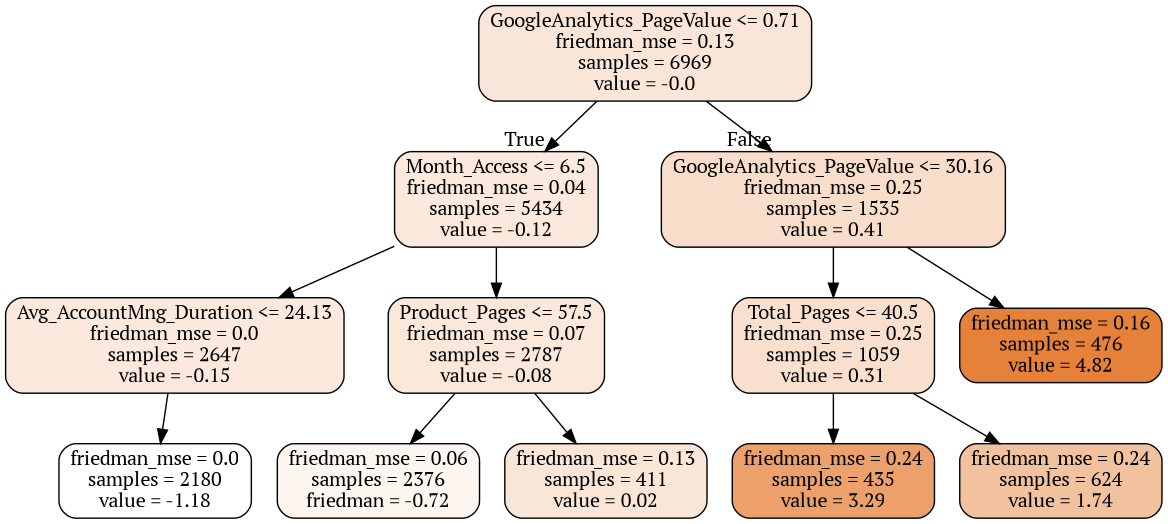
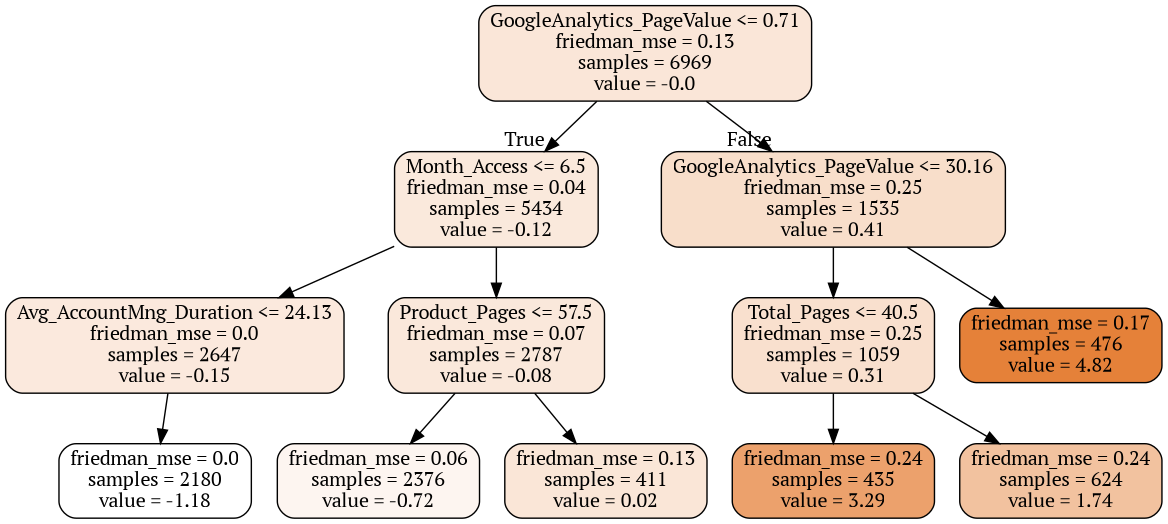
node "friedman_mse = 0.16 samples = 476 value = 4.82": label "friedman_mse = 0.16 samples = 476 value = 4.82" -> "friedman_mse = 0.17 samples = 476 value = 4.82"
node "friedman_mse = 0.06 samples = 2376 friedman = -0.72": label "friedman_mse = 0.06 samples = 2376 friedman = -0.72" -> "friedman_mse = 0.06 samples = 2376 value = -0.72"
